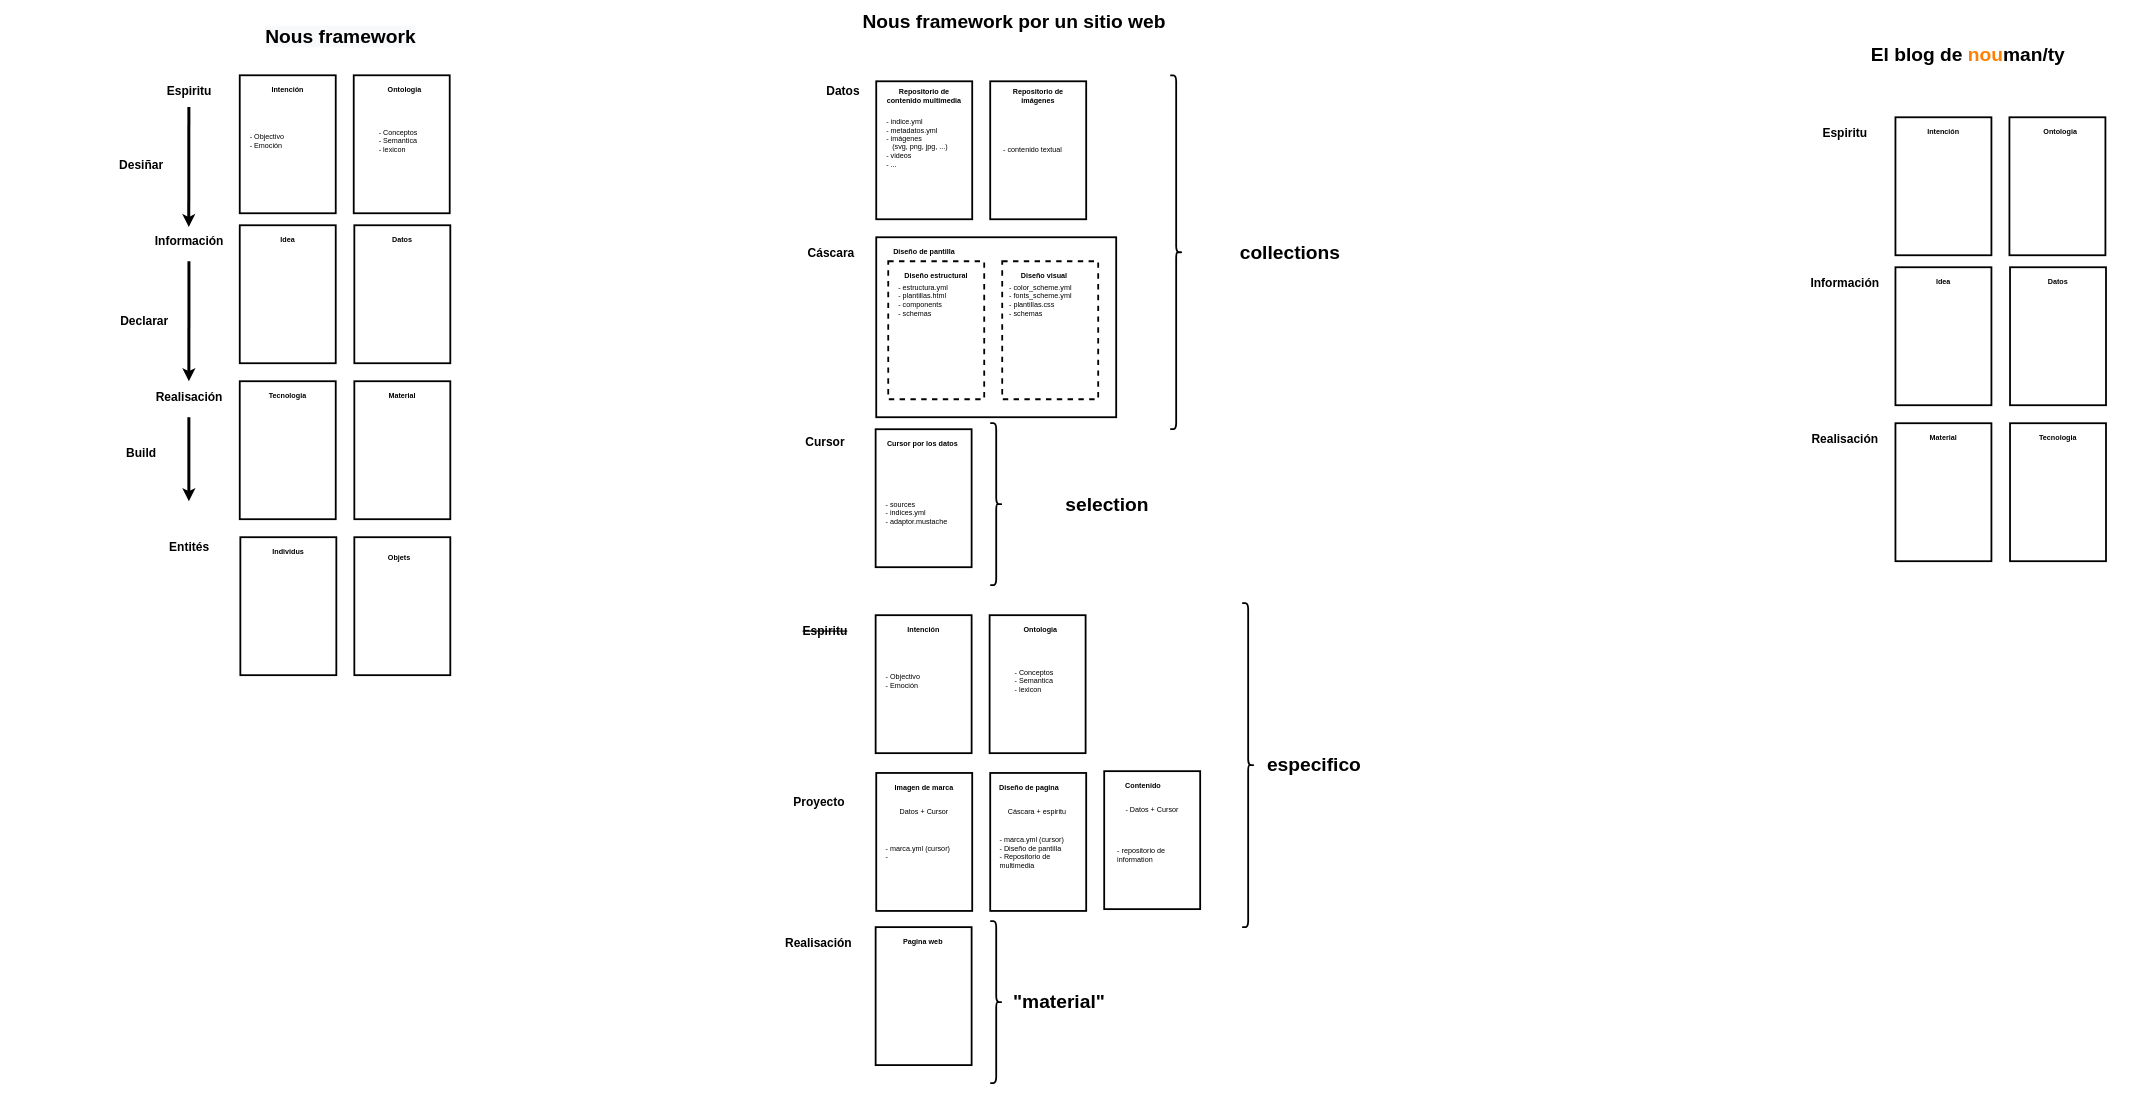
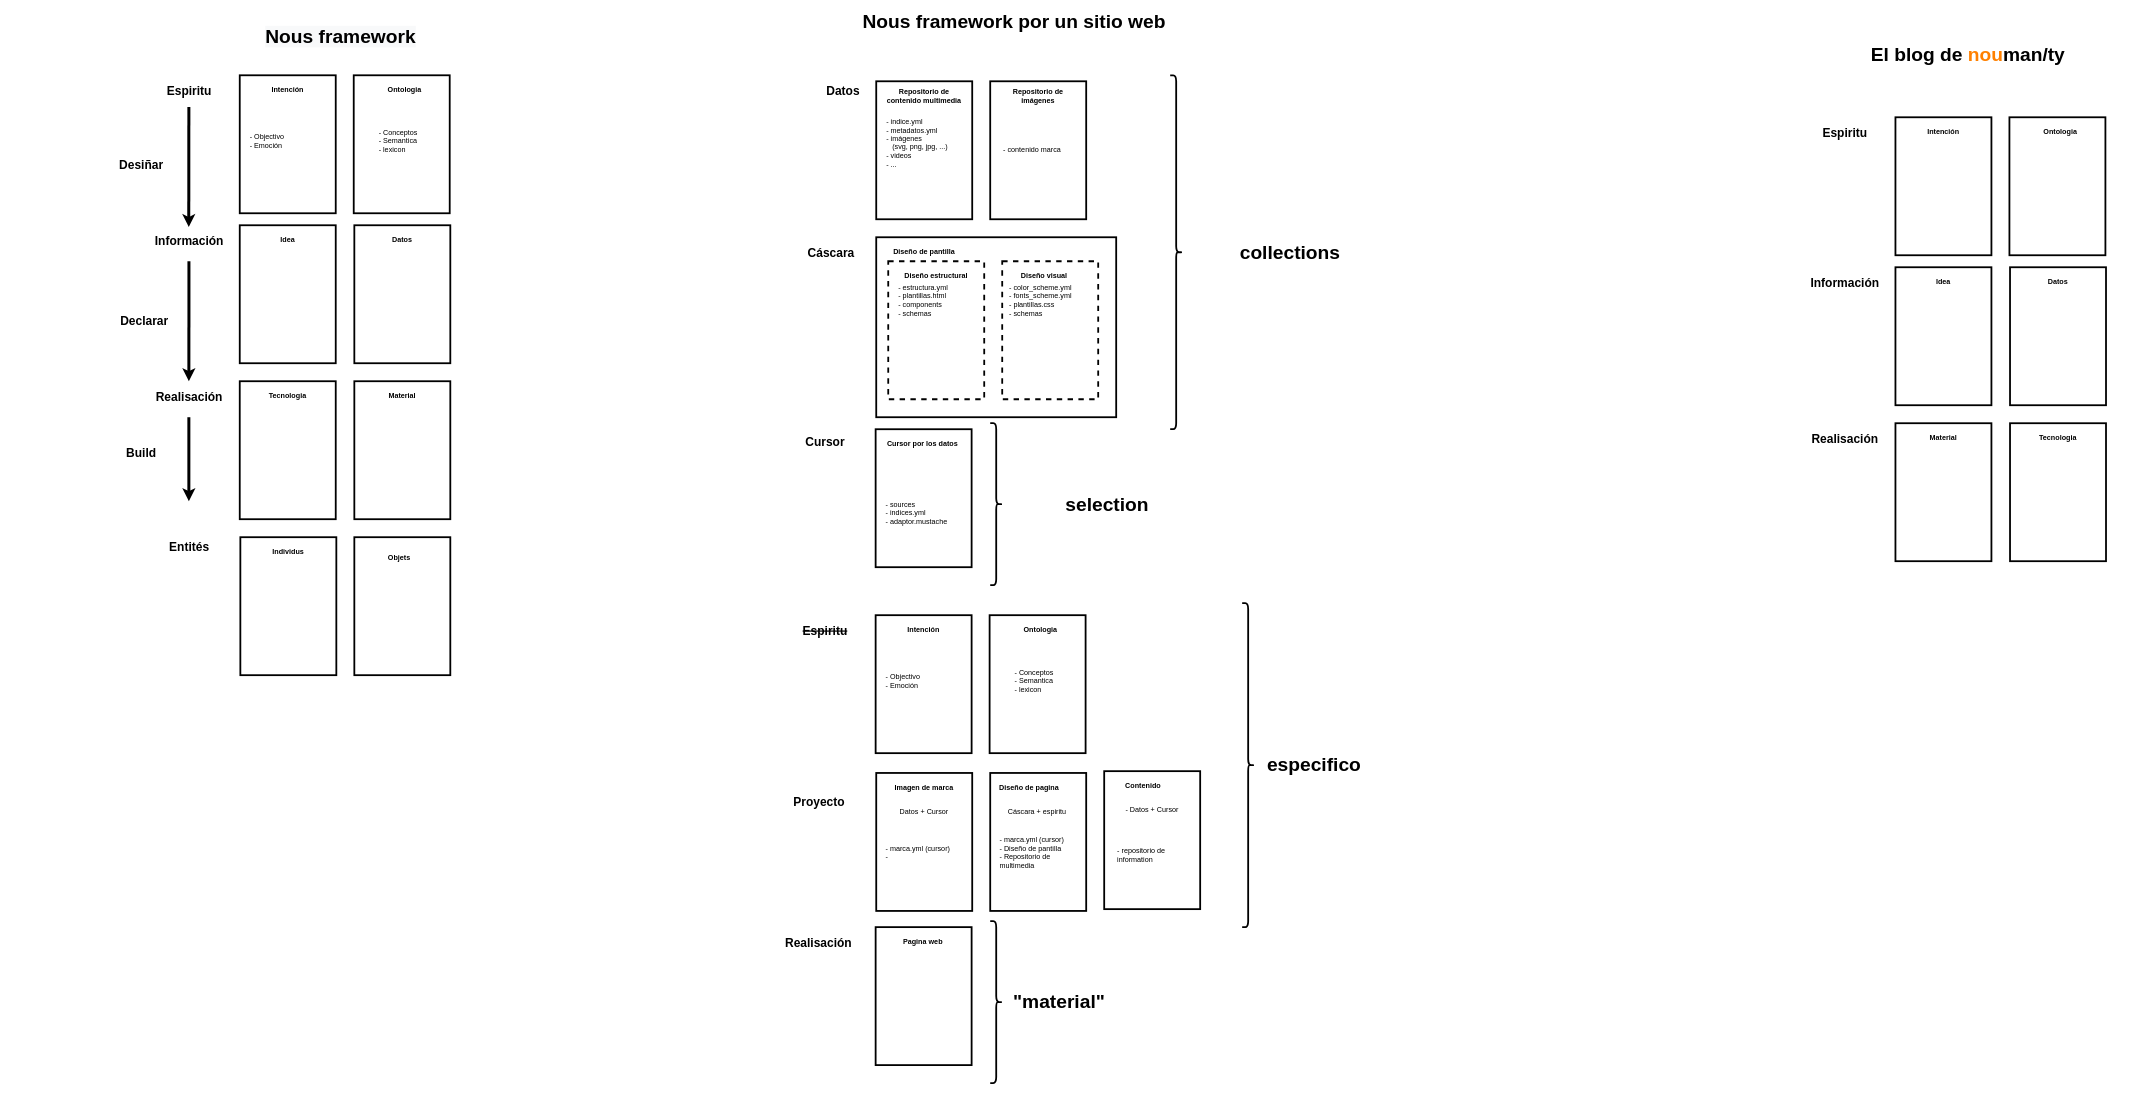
node "- contenido textual": label "- contenido textual" -> "- contenido marca"
